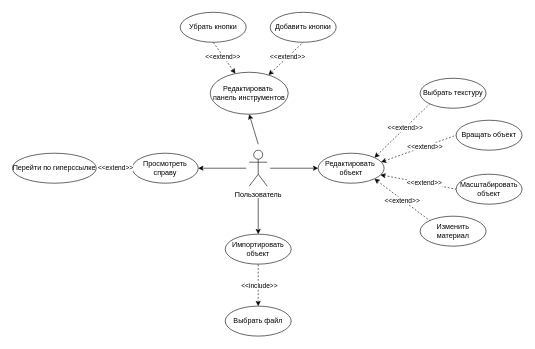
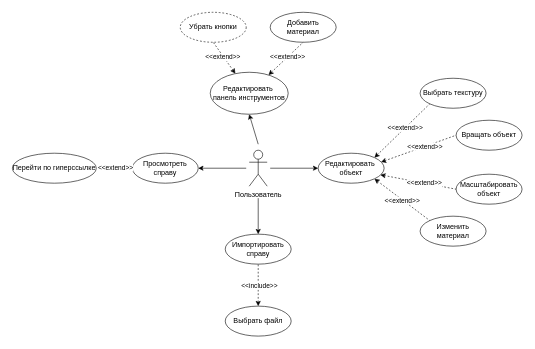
node "Убрать кнопки": style solid -> dashed
node "Добавить кнопки": label "Добавить кнопки" -> "Добавить материал"
node "Импортировать объект": label "Импортировать объект" -> "Импортировать справу"
